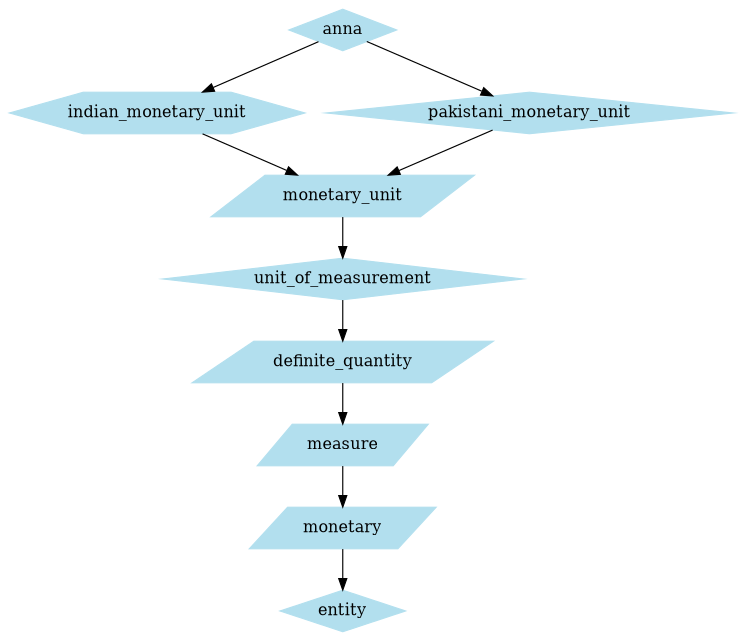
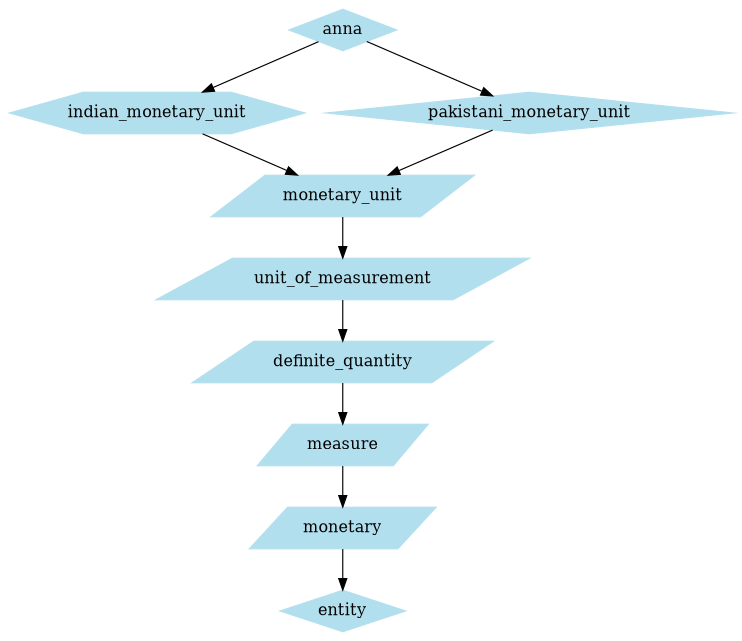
node "unit_of_measurement": shape diamond -> parallelogram
